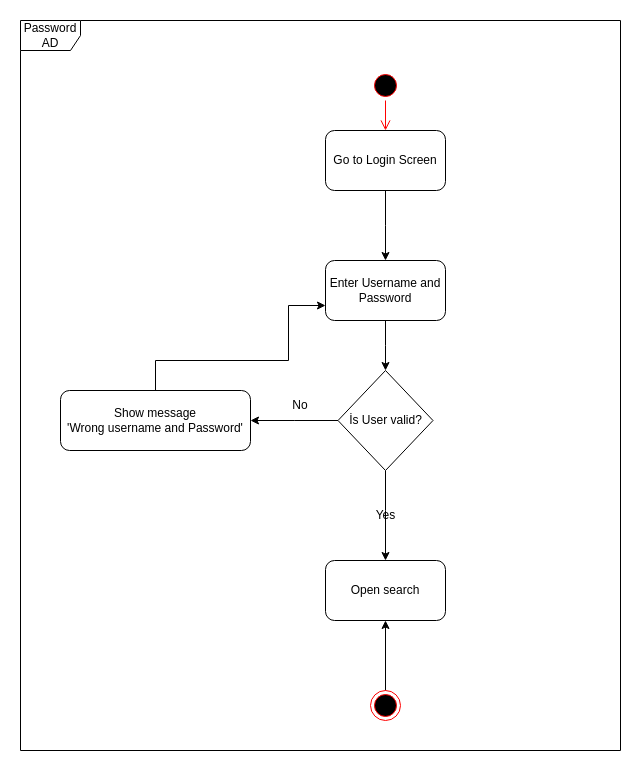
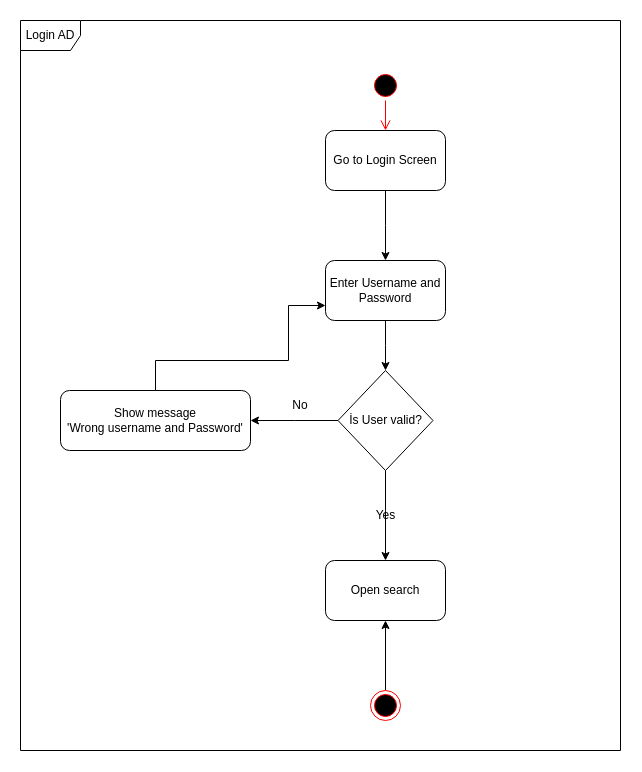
node "Password AD": label "Password AD" -> "Login AD"
